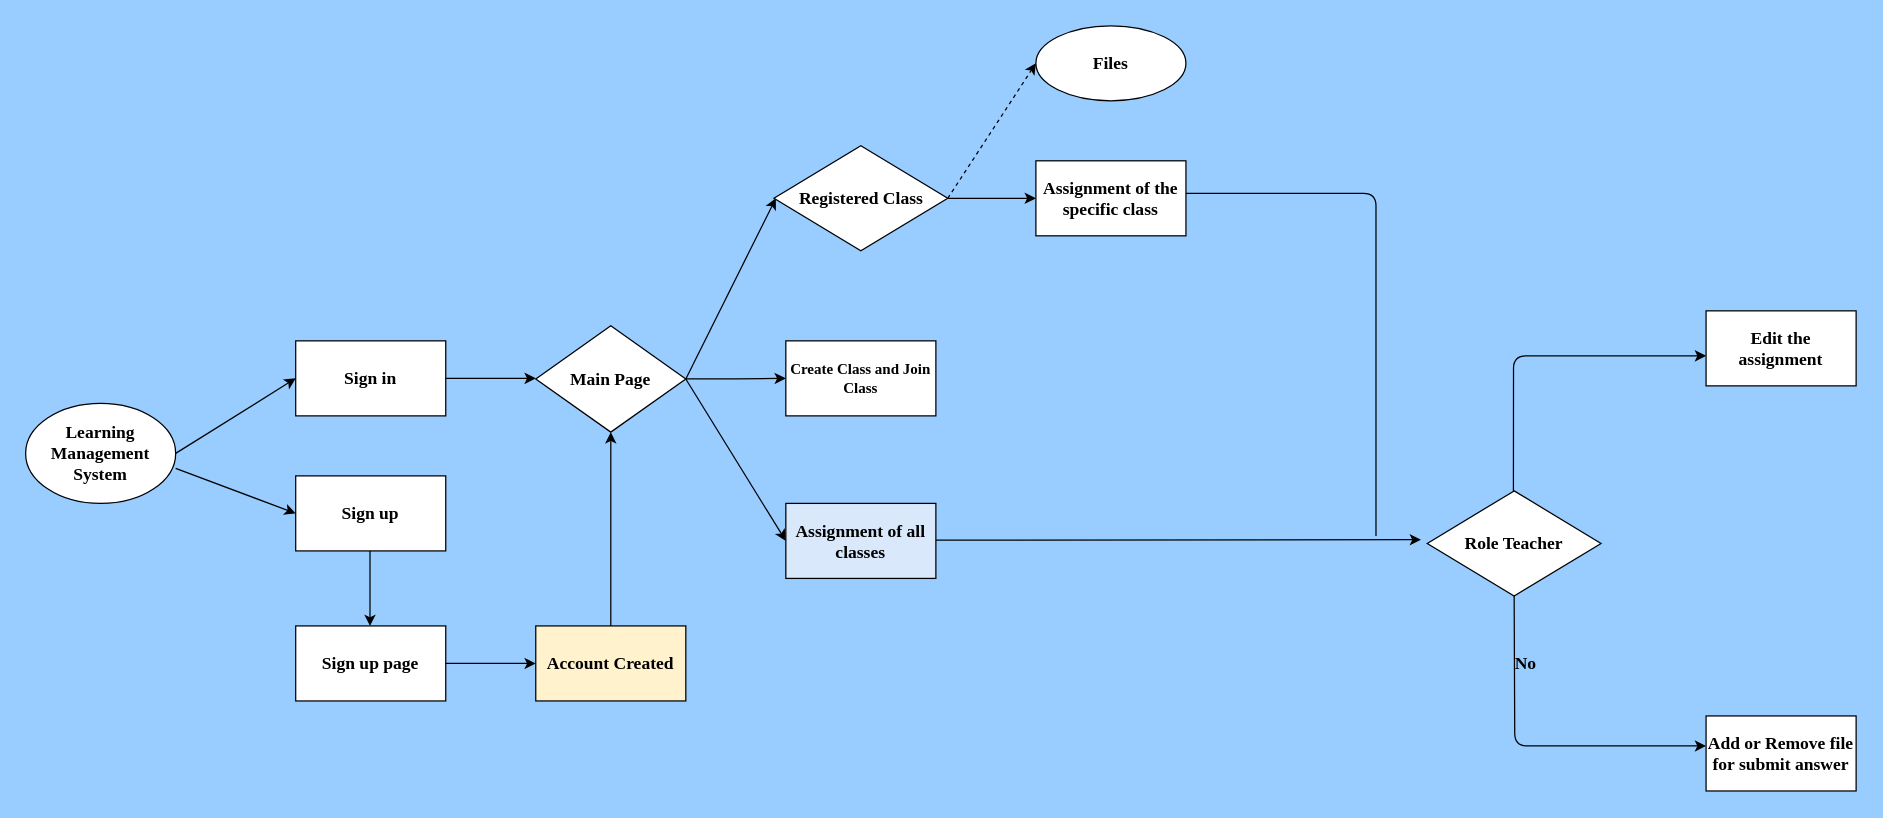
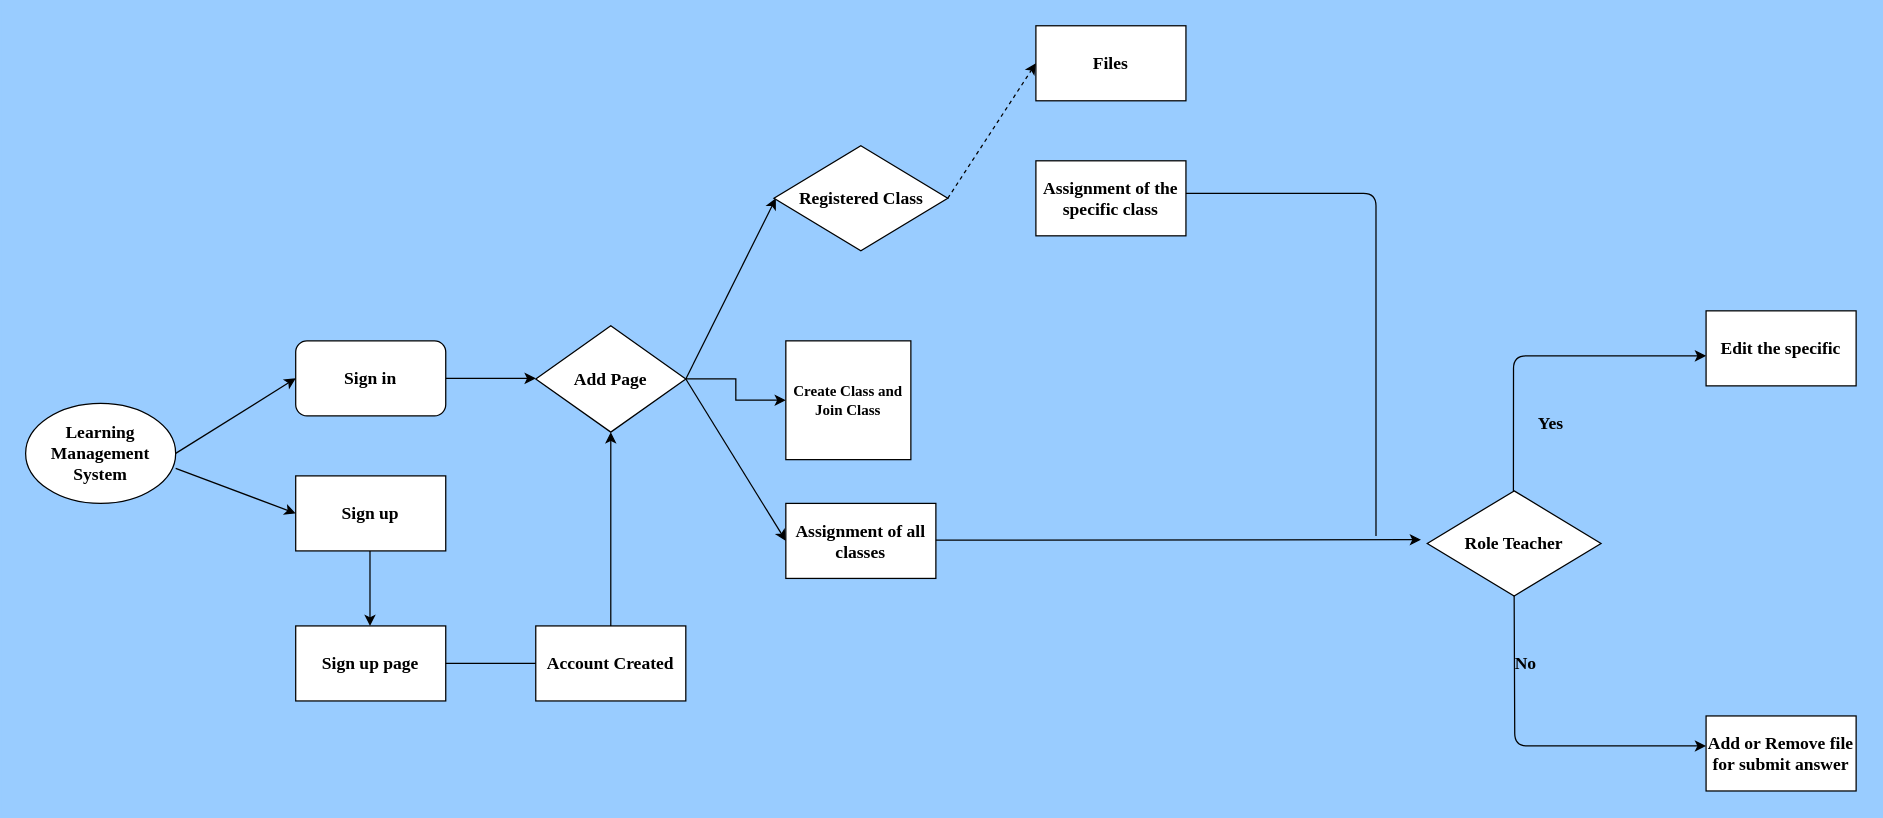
node "Files": shape ellipse -> rectangle
edge "Registered Class" -> "Assignment of the specific class": removed
node "Edit the assignment": label "Edit the assignment" -> "Edit the specific"
node "Sign in": shape rectangle -> rounded rectangle
node "Create Class and Join Class": size 150x75 -> 125x119
node "Main Page": label "Main Page" -> "Add Page"
node "Yes": added
node "Assignment of all classes": fillcolor #dae8fc -> #ffffff
edge "Sign up page" -> "Account Created": arrowhead classic -> none
node "Account Created": fillcolor #fff2cc -> #ffffff
